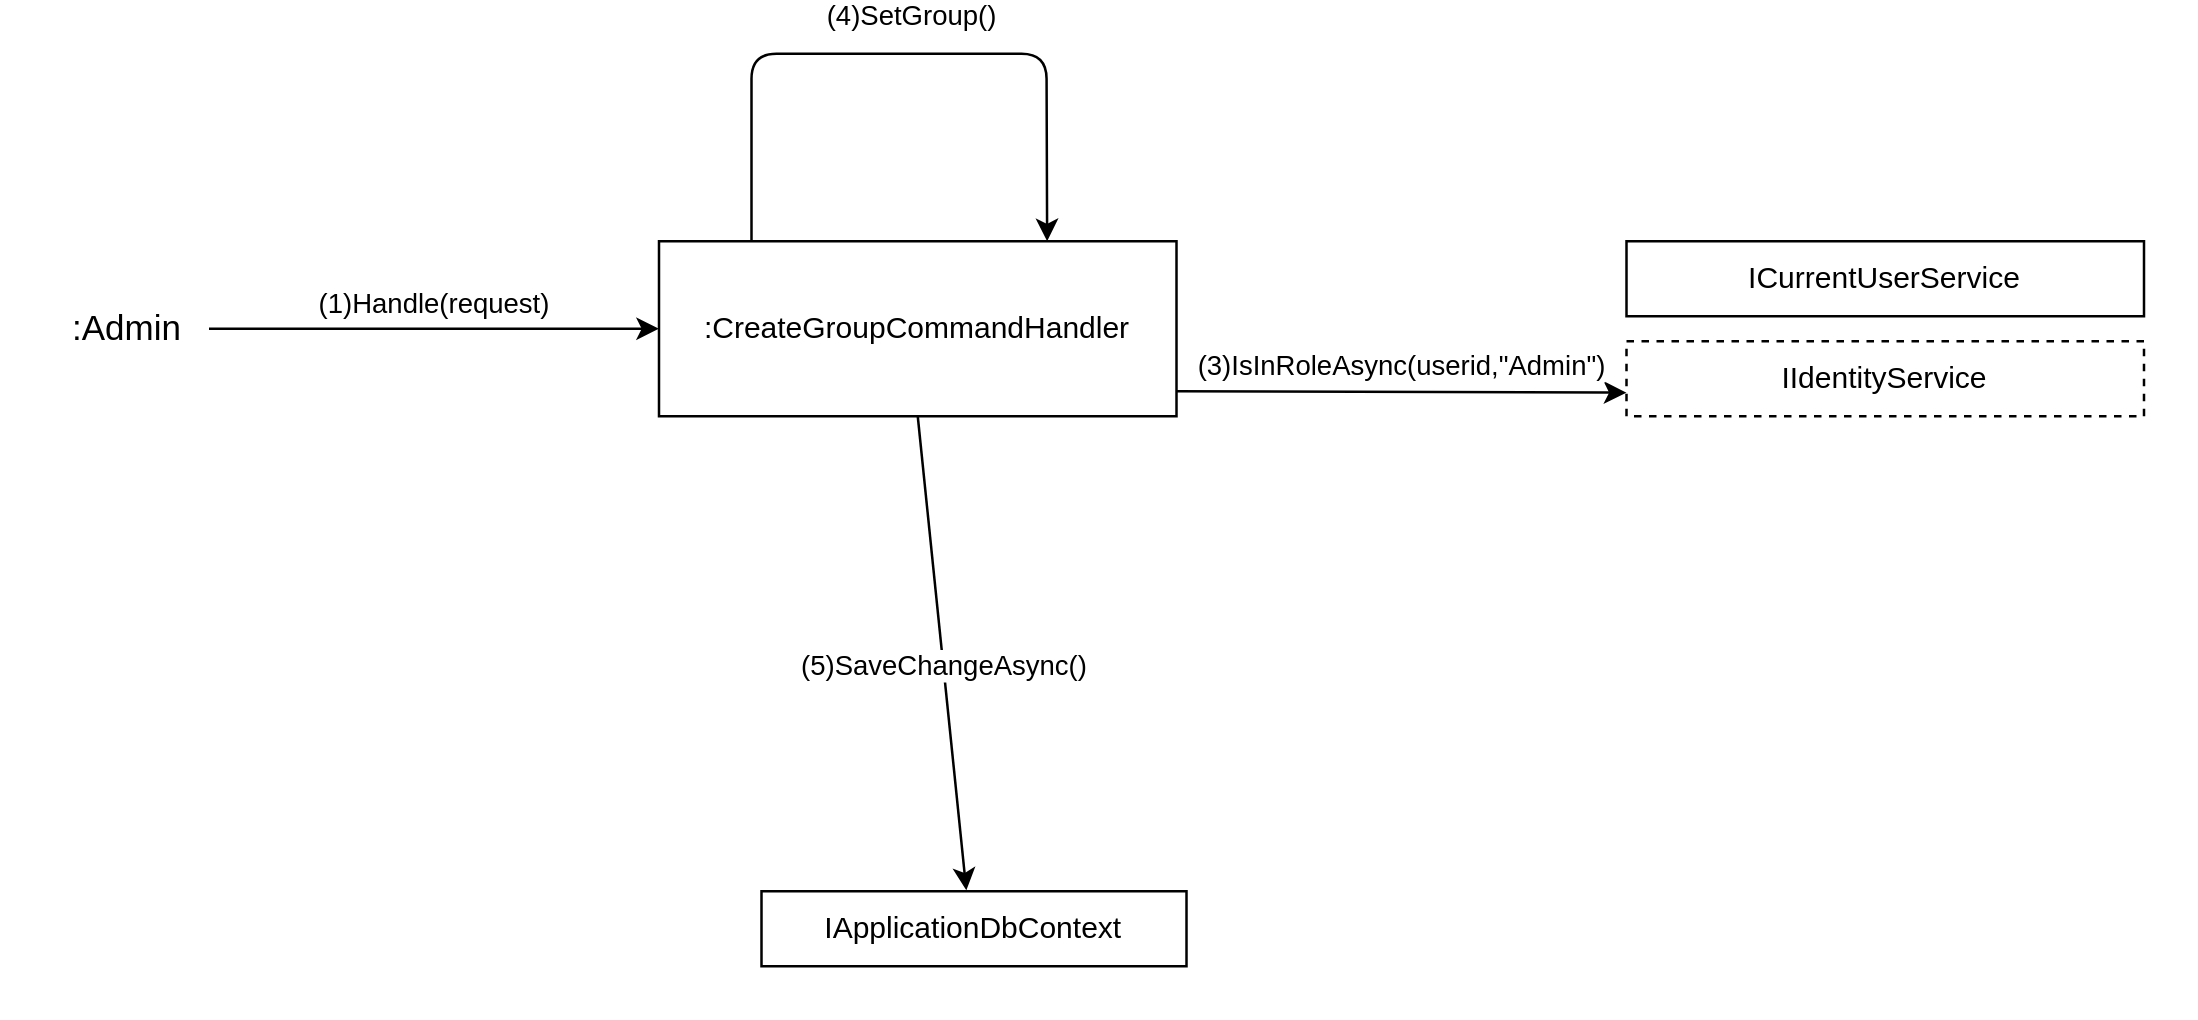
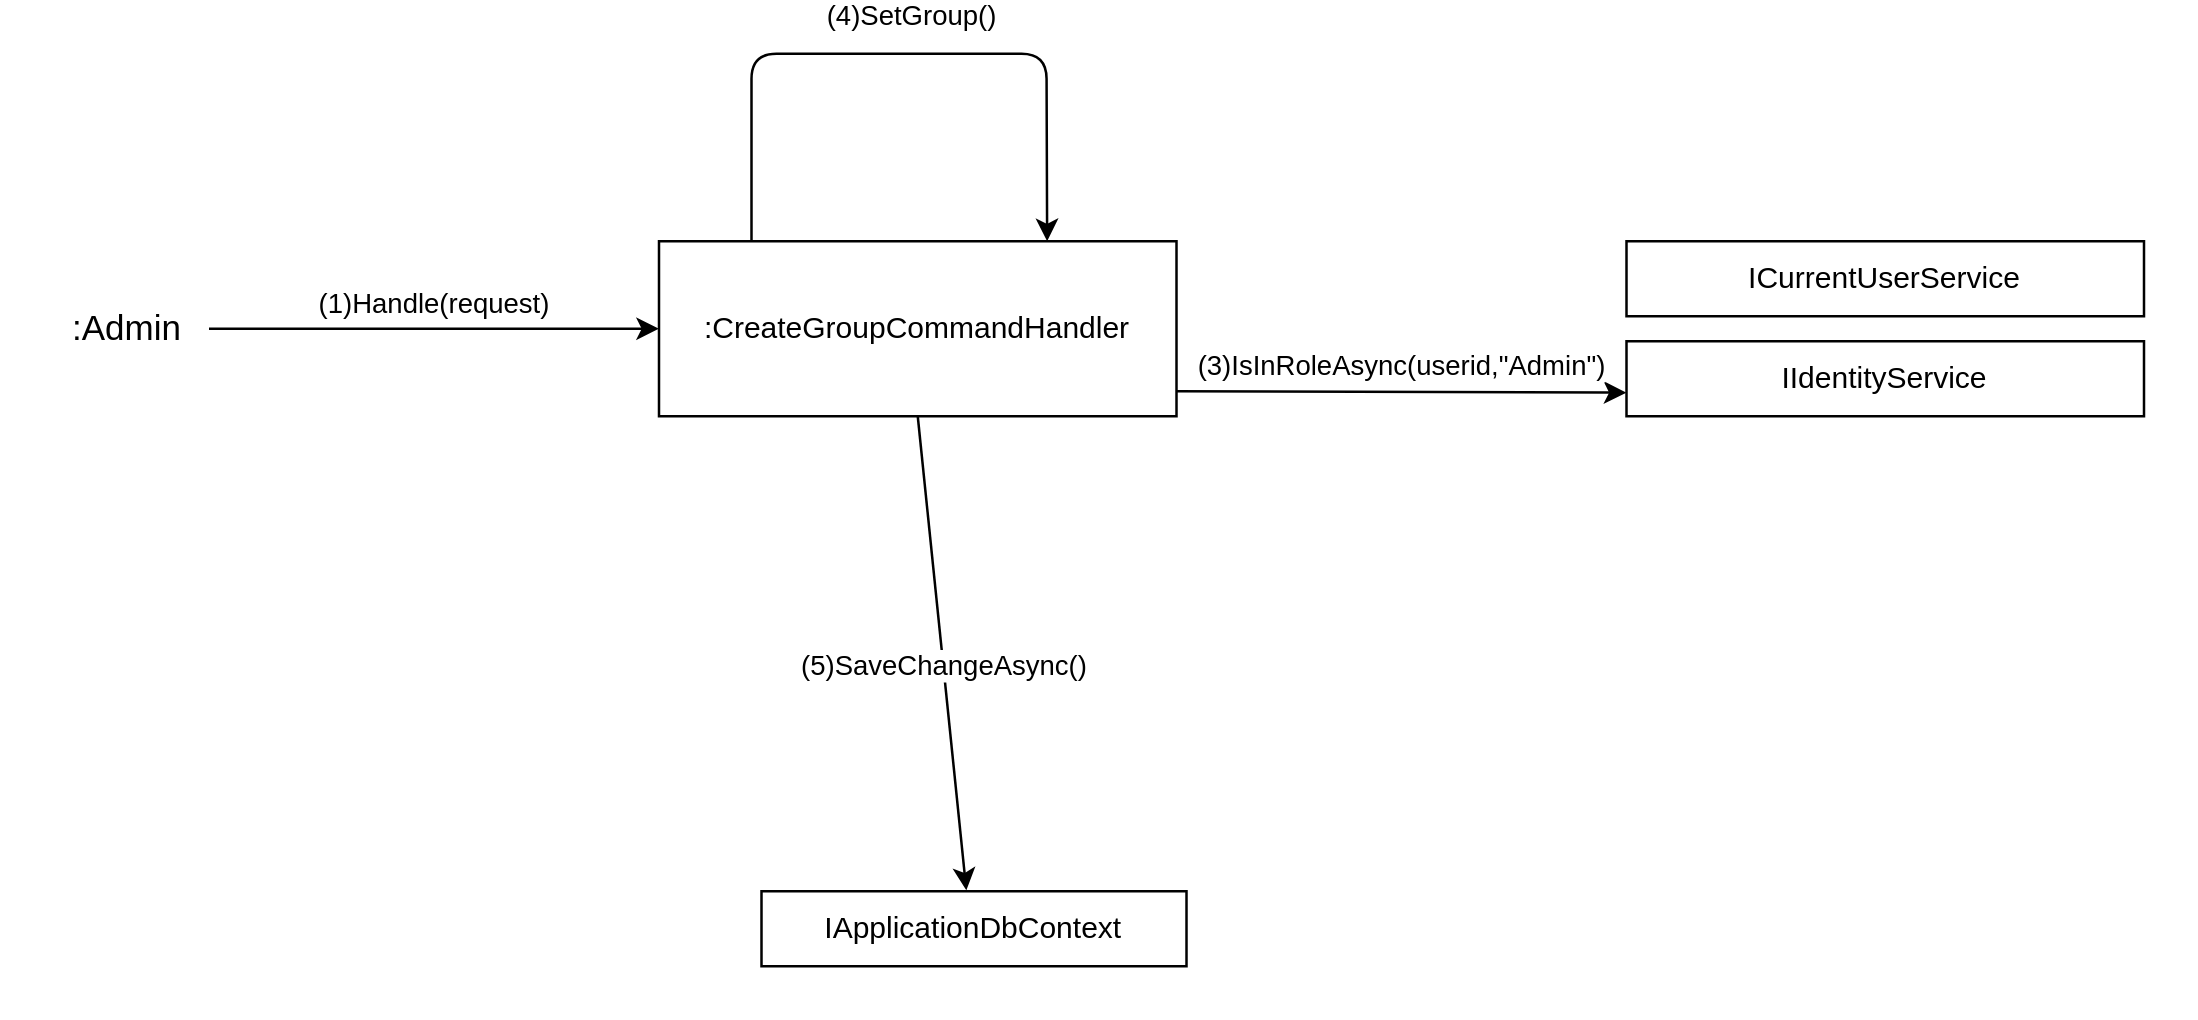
node "IIdentityService": style dashed -> solid
